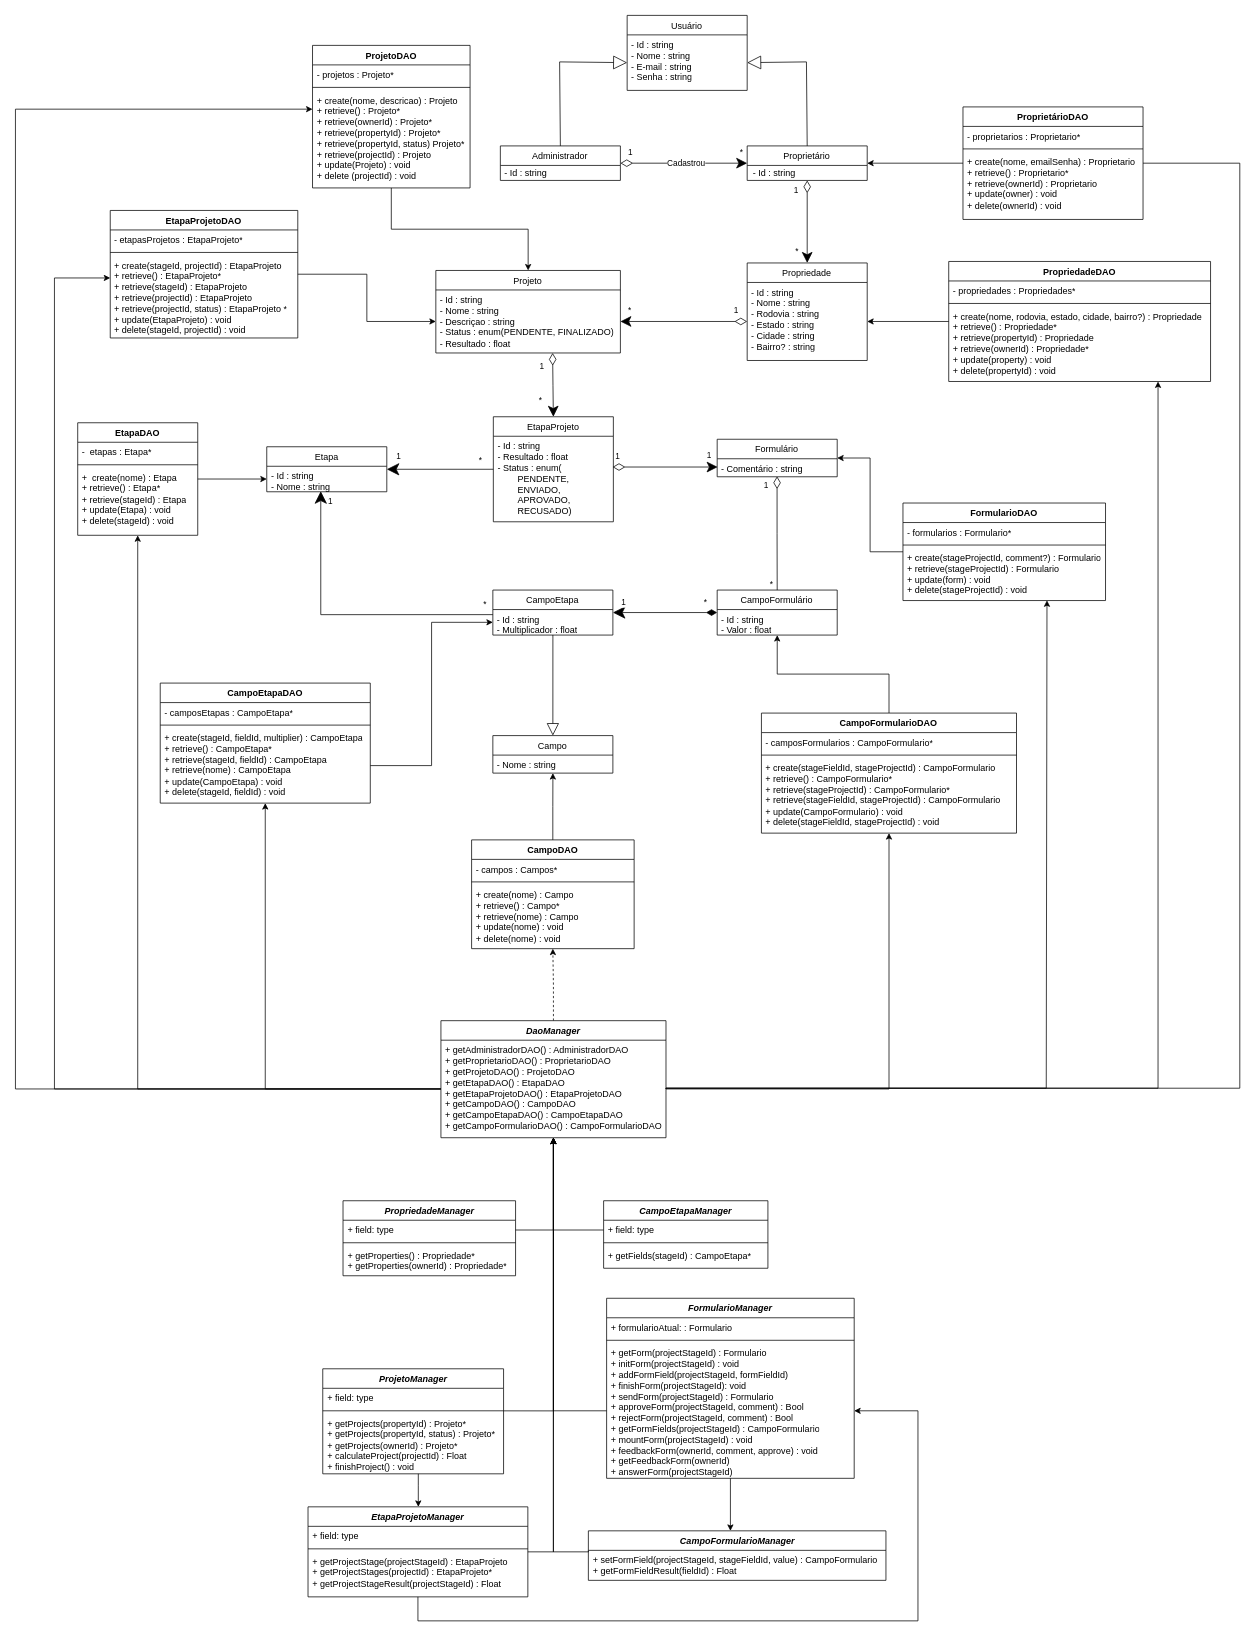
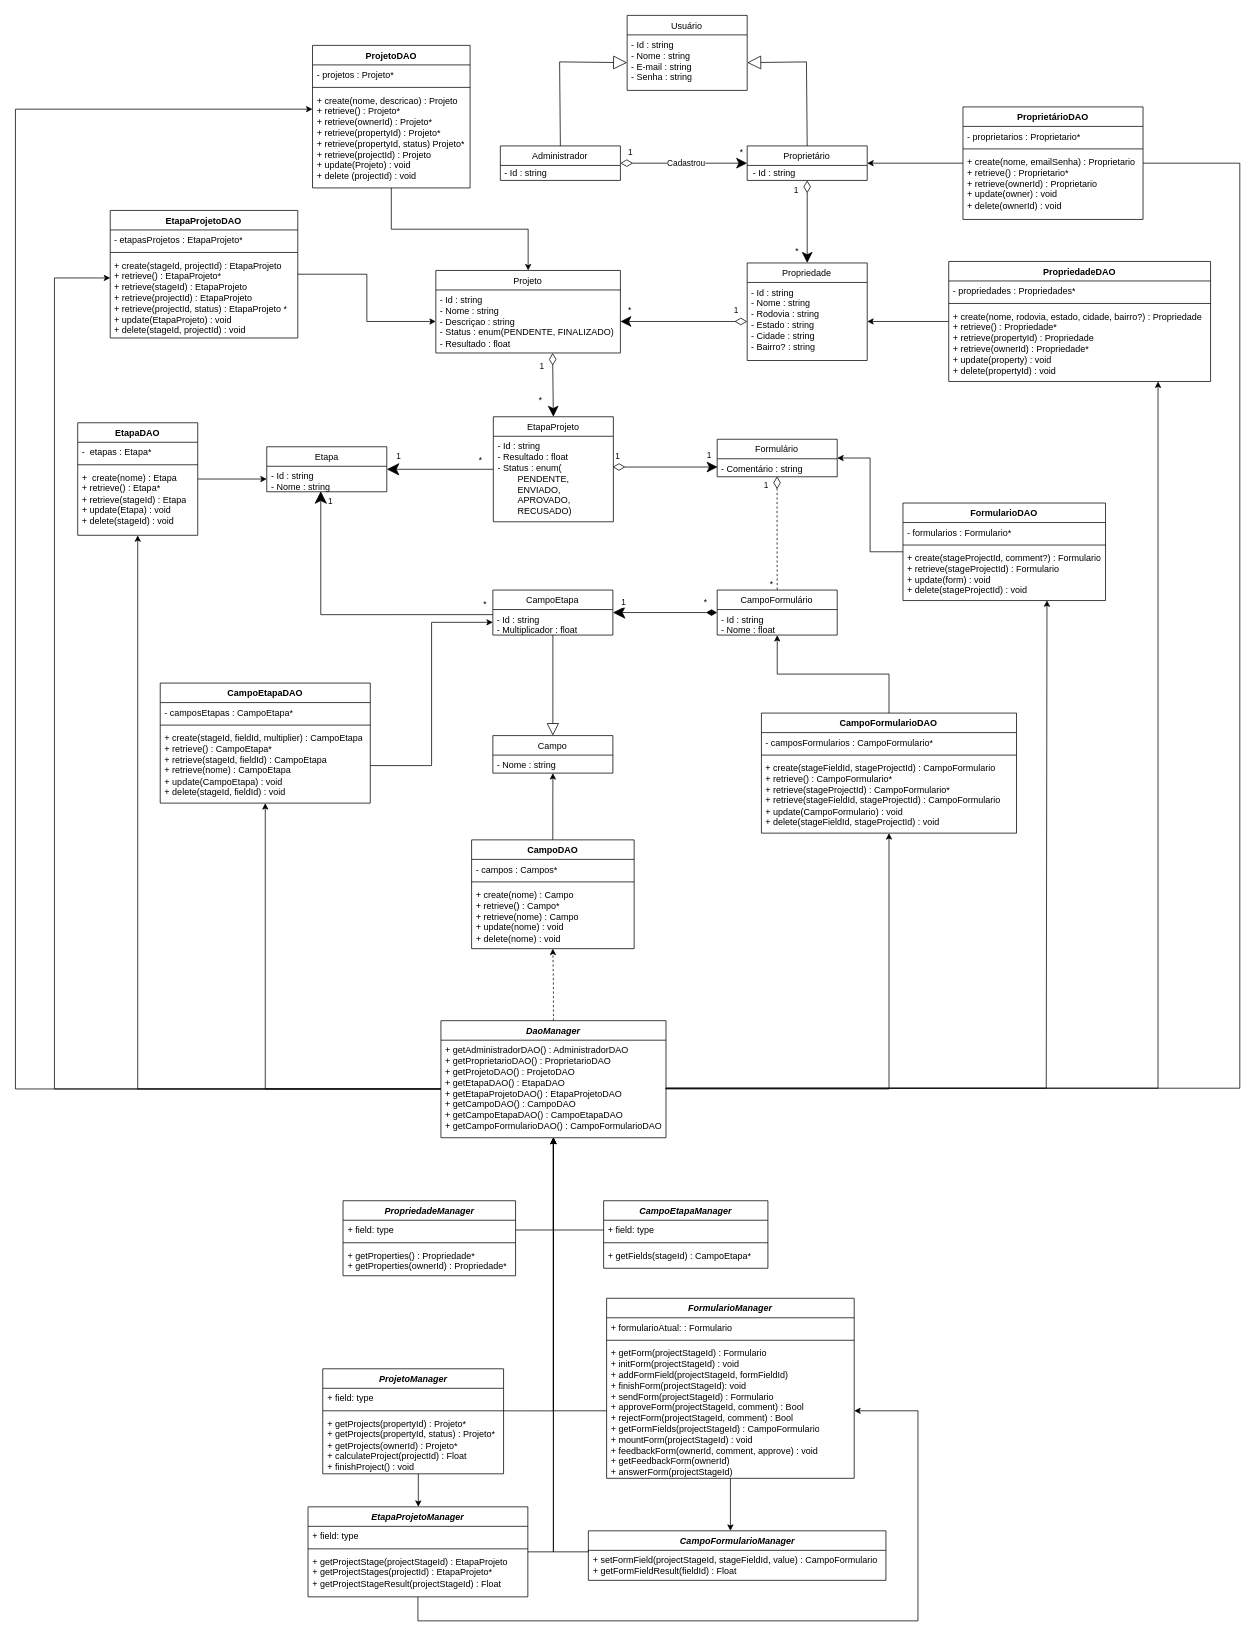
edge "CampoFormulário" -> "- Comentário : string": style solid -> dashed
node "- Id : string - Valor : float": label "- Id : string - Valor : float" -> "- Id : string - Nome : float"
